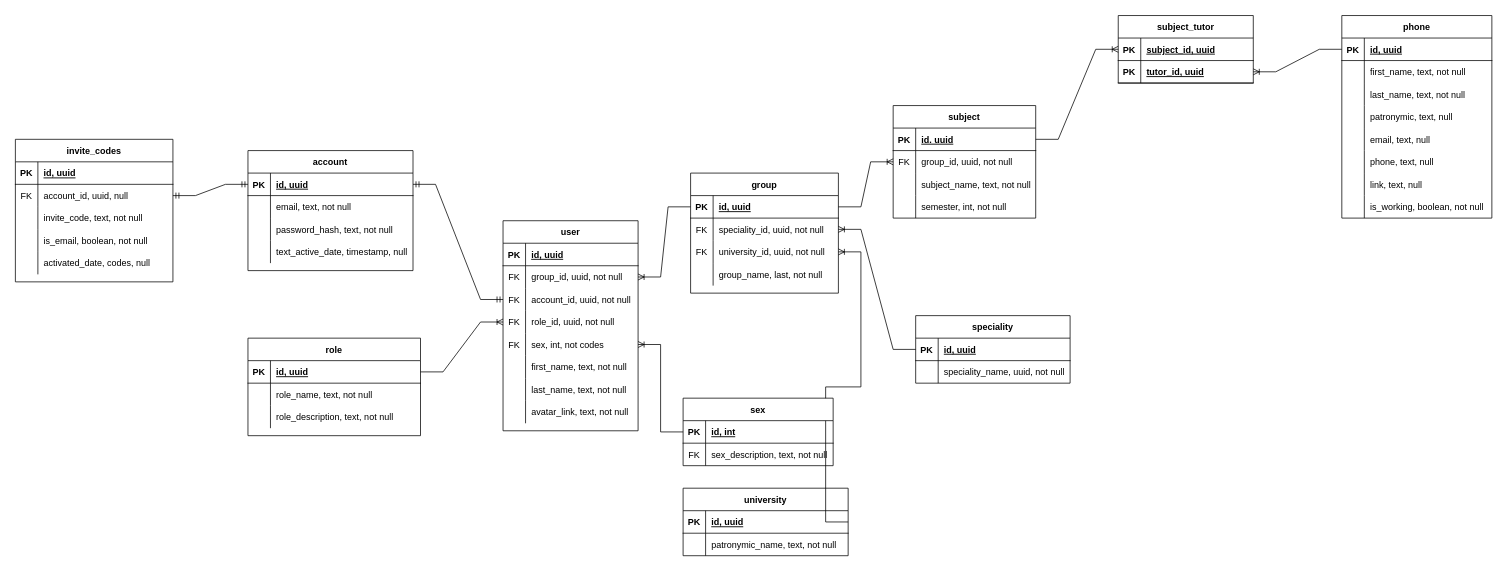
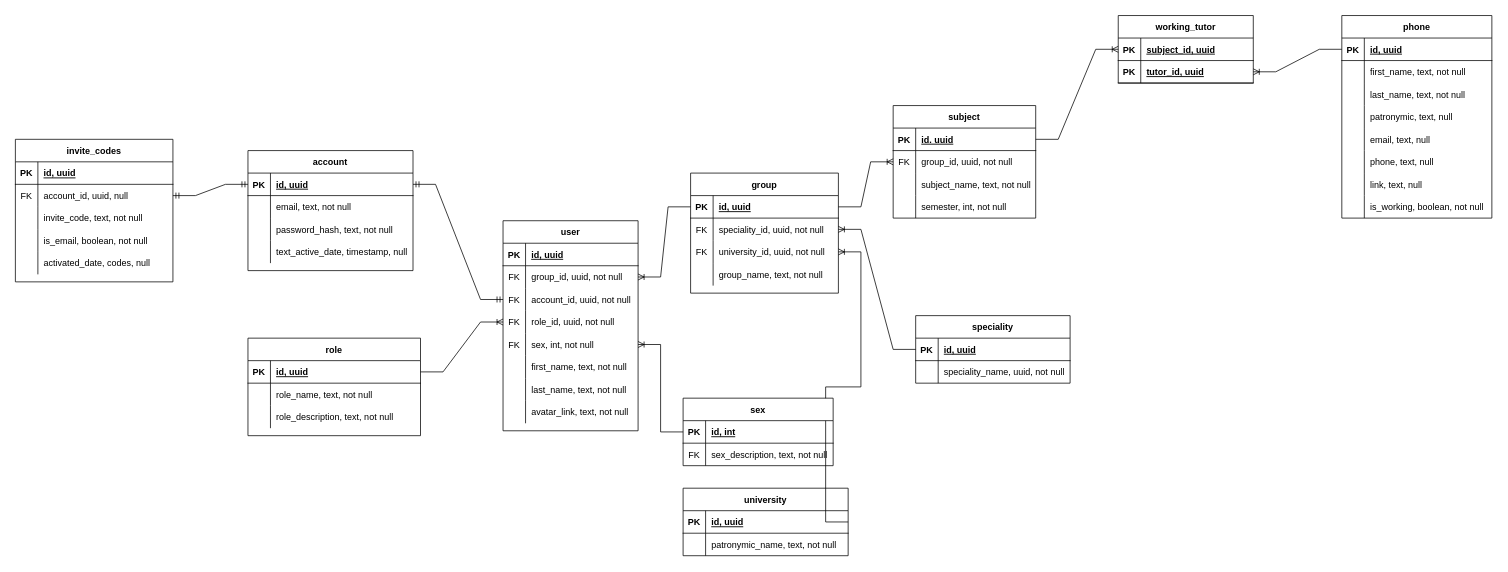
node "subject_tutor": label "subject_tutor" -> "working_tutor"
node "group_name, last, not null": label "group_name, last, not null" -> "group_name, text, not null"
node "sex, int, not codes": label "sex, int, not codes" -> "sex, int, not null"
